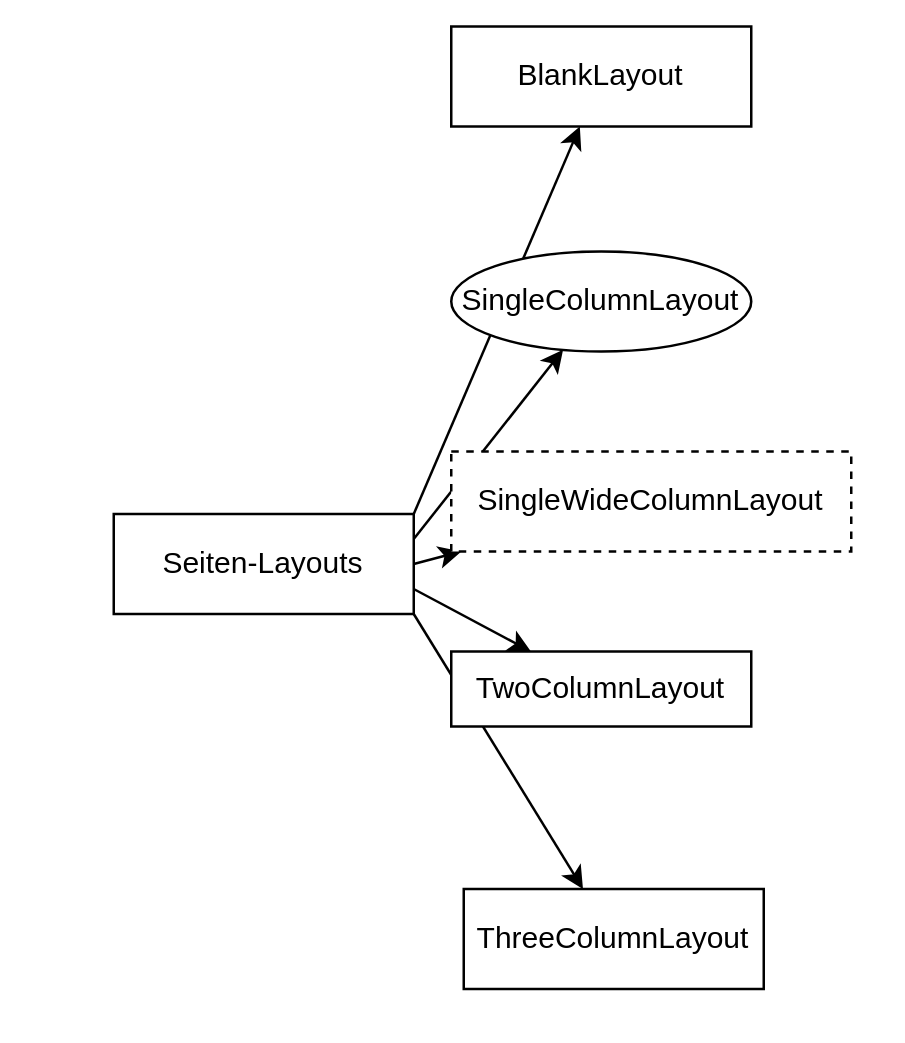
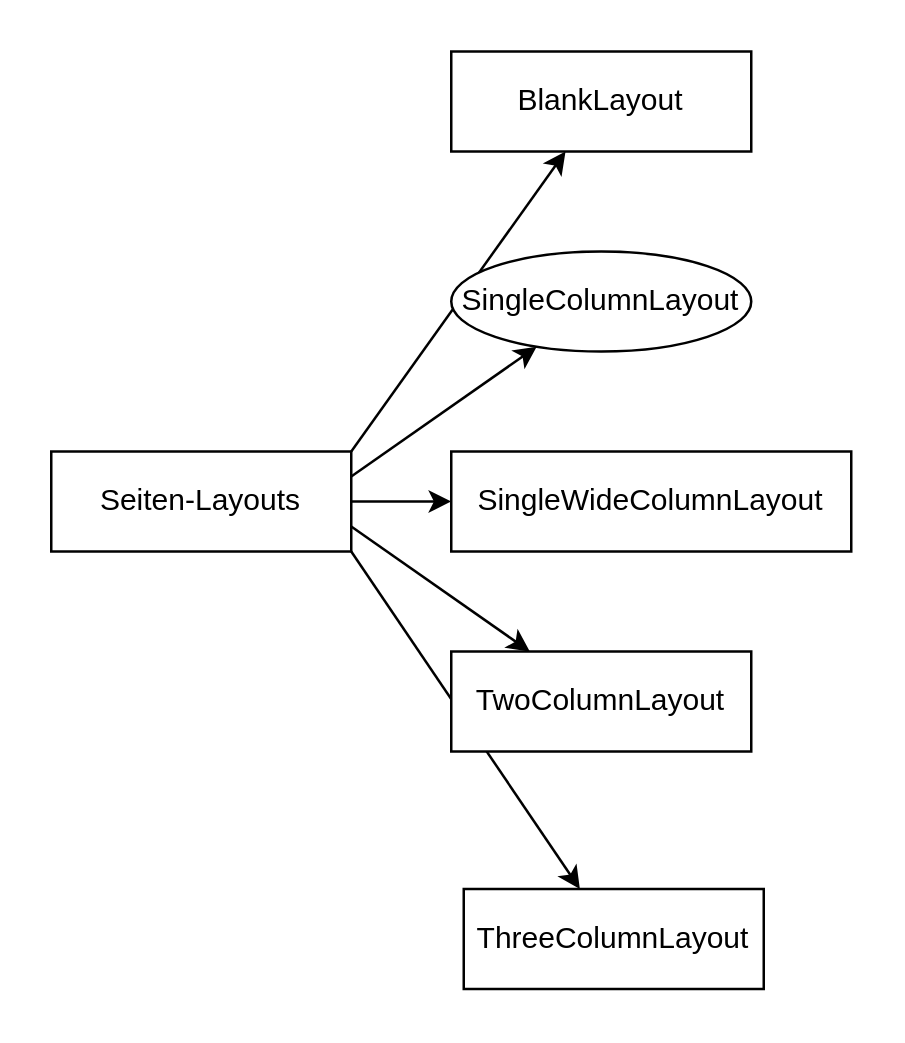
node "BlankLayout": moved (601, 76) -> (601, 101)
node "SingleWideColumnLayout": style dashed -> solid
node "Seiten-Layouts": moved (264, 564) -> (201, 501)
node "TwoColumnLayout": size 300x75 -> 300x100
